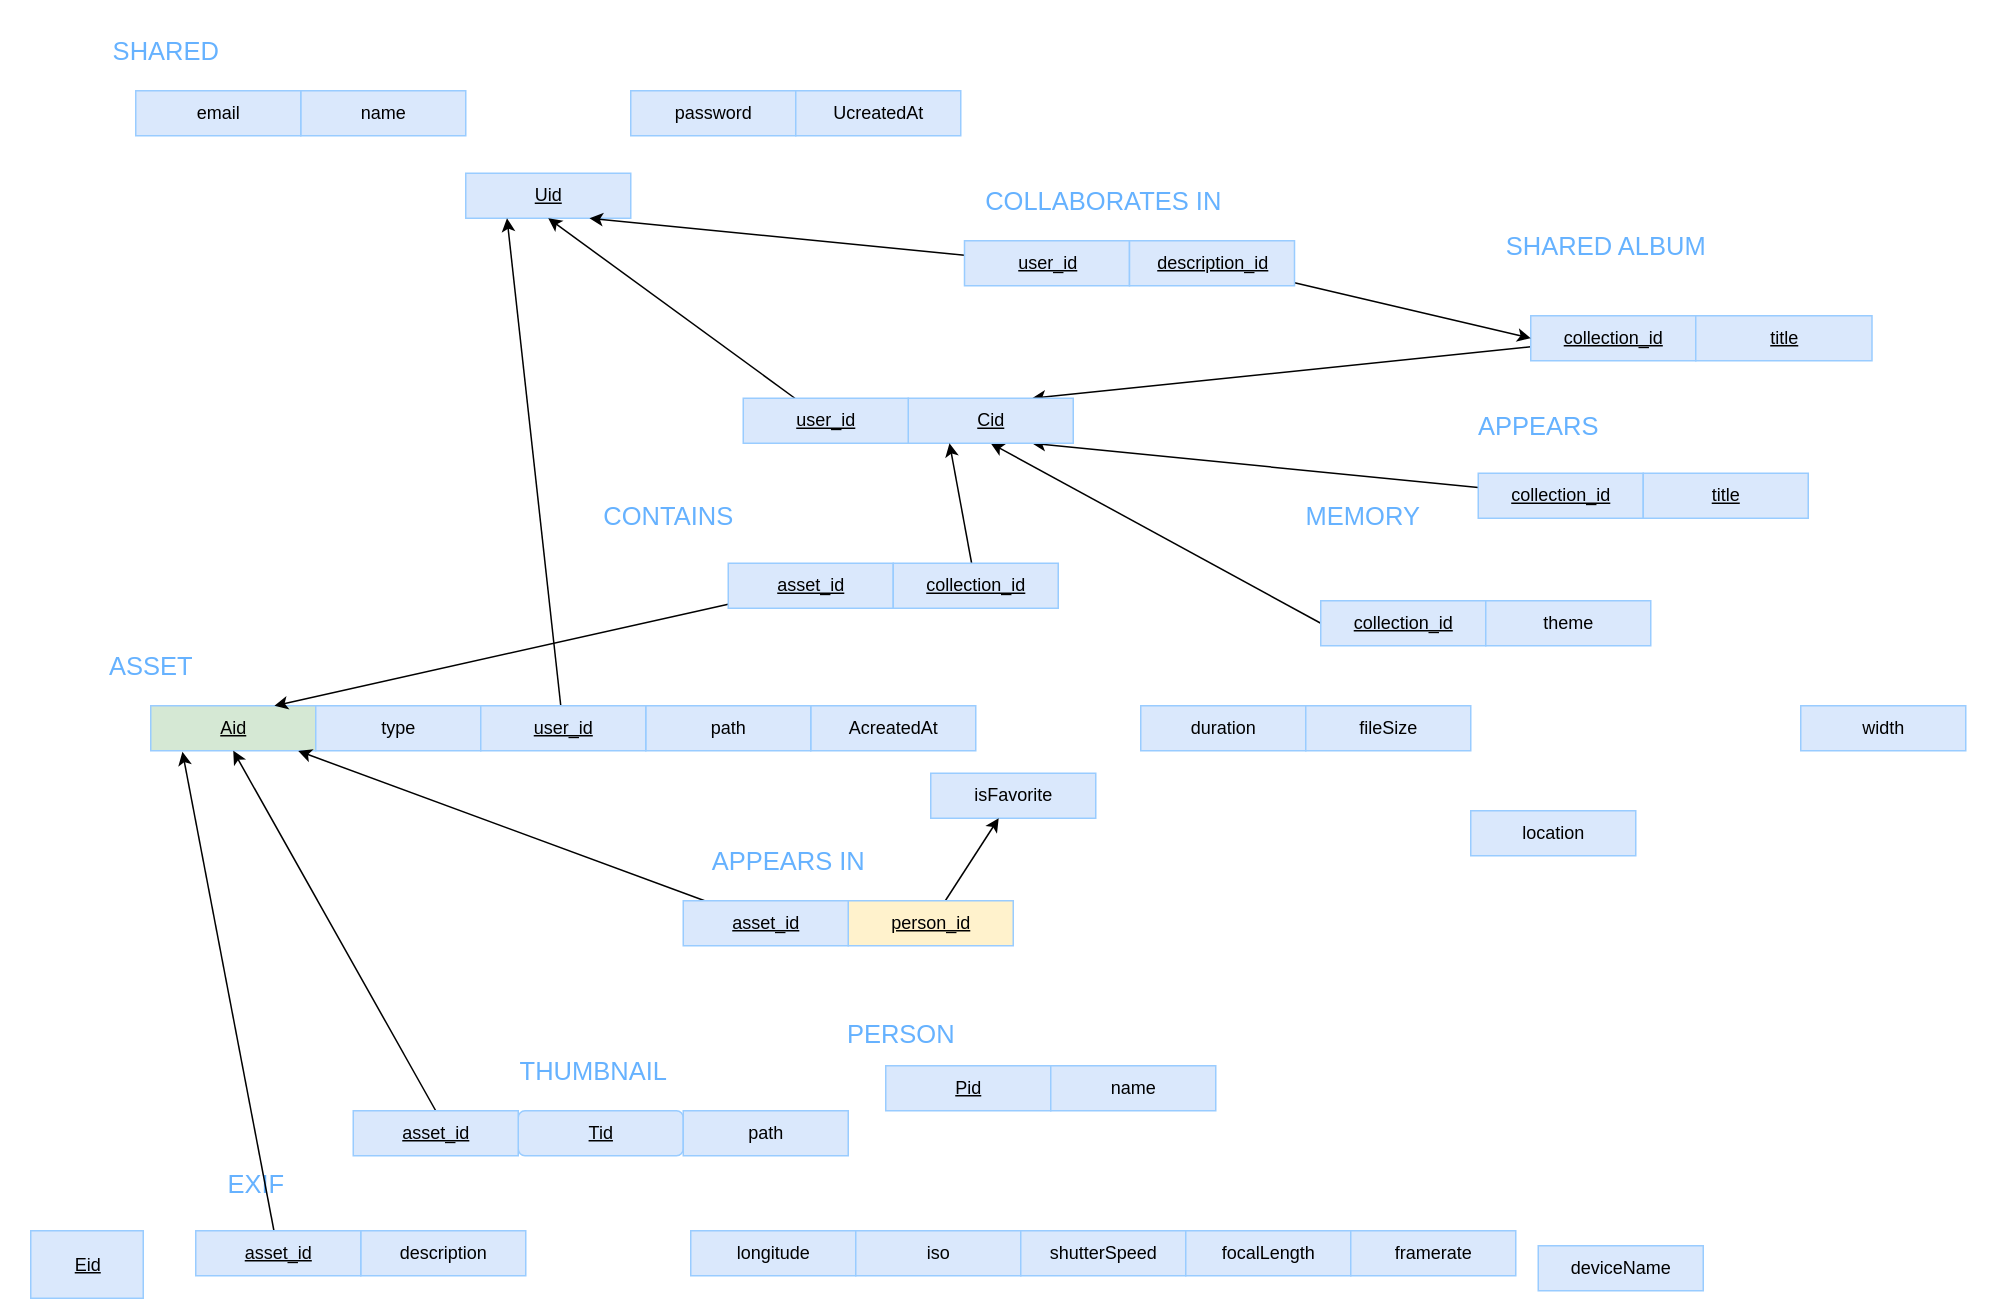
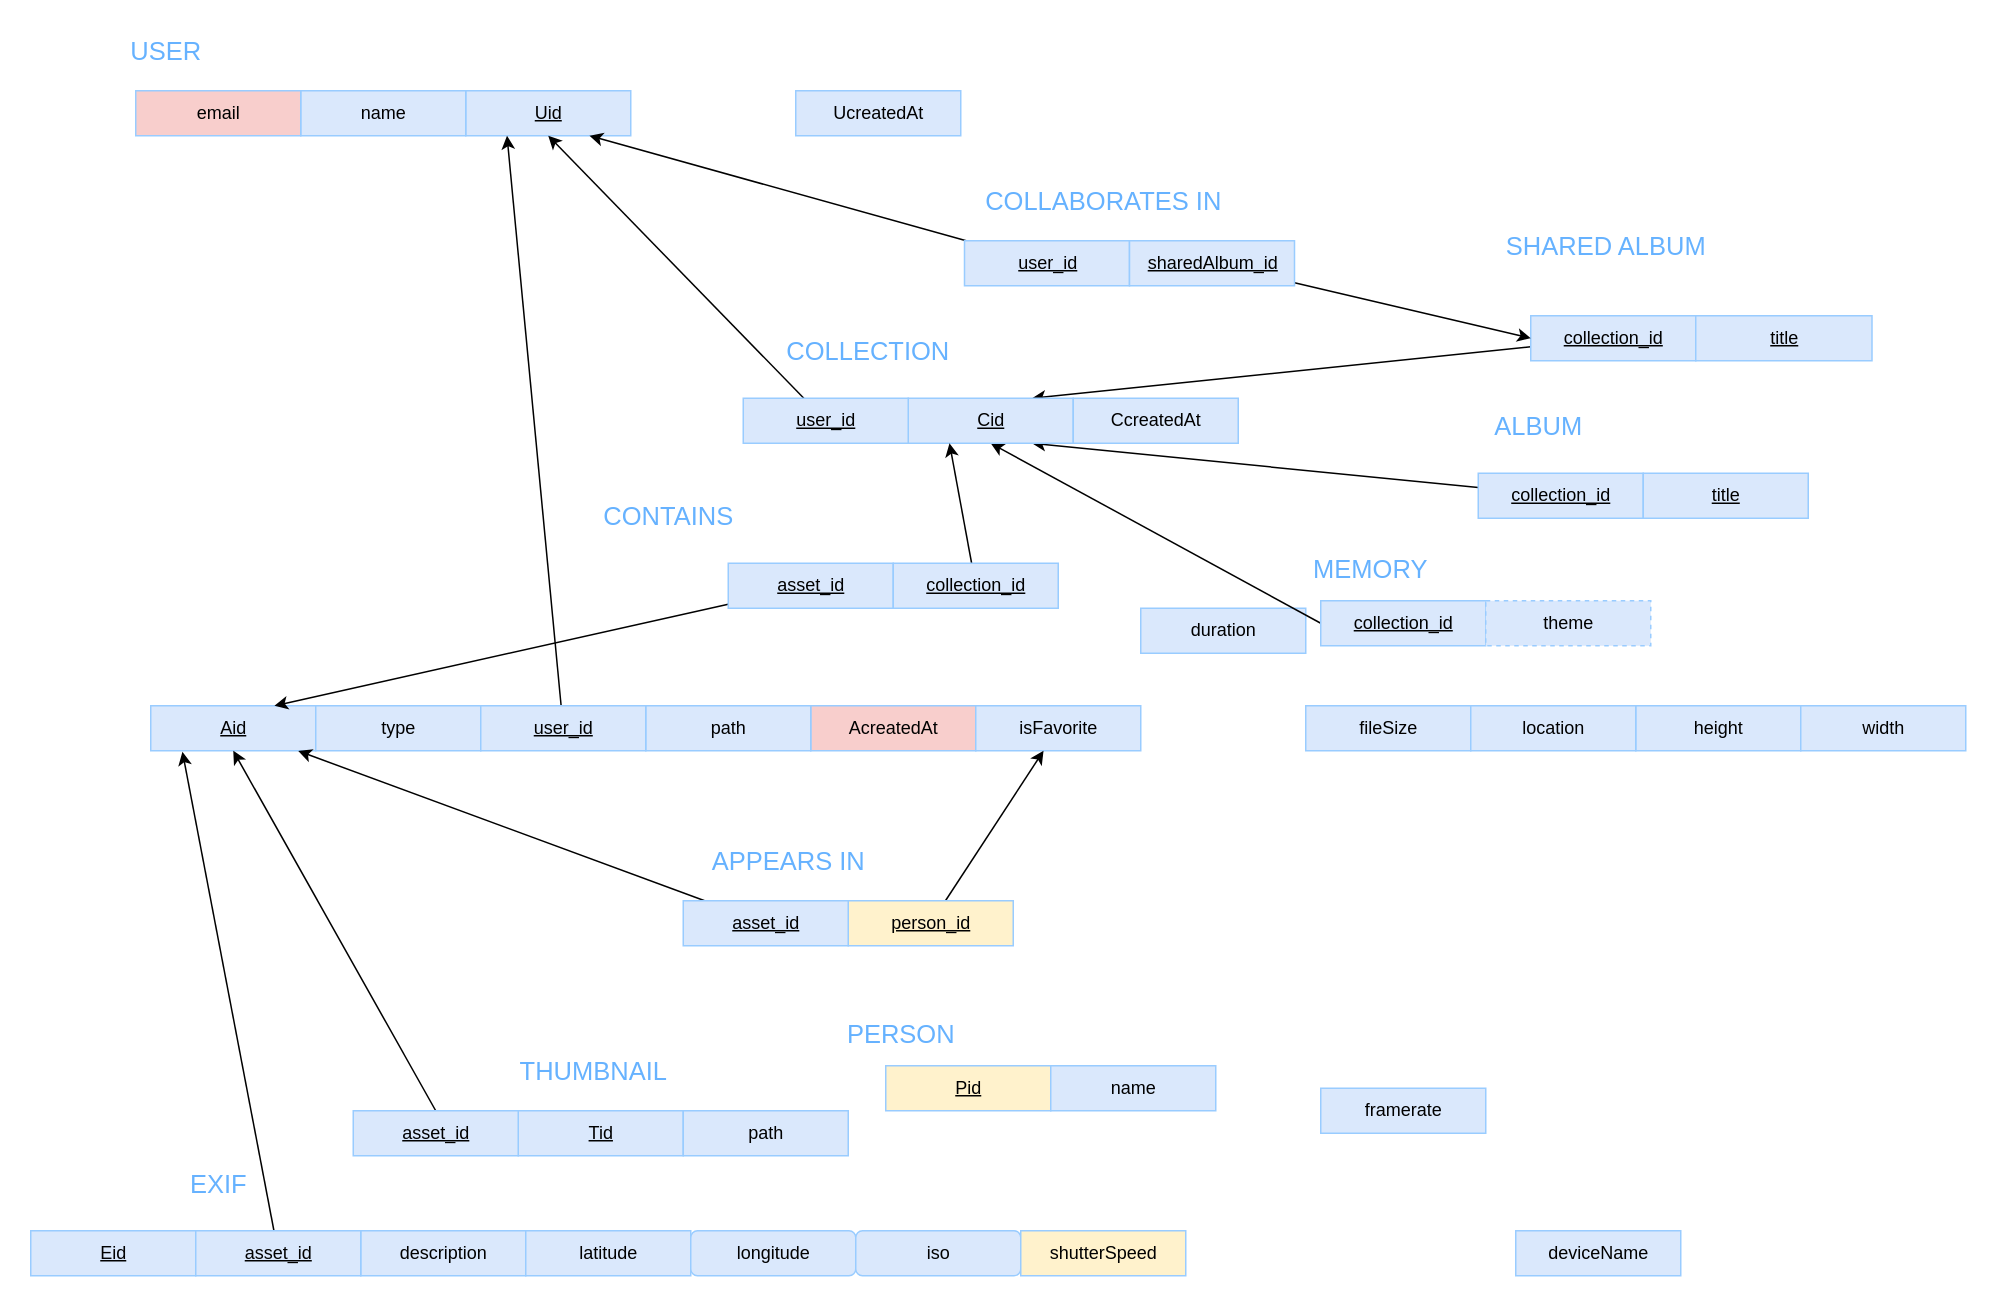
node "SHARED": label "SHARED" -> "USER"
node "email": fillcolor #dae8fc -> #f8cecc
node "password": removed
node "Uid": moved (548, 196) -> (548, 113)
node "description_id": label "description_id" -> "sharedAlbum_id"
node "COLLECTION": added
node "CcreatedAt": added
node "APPEARS": label "APPEARS" -> "ALBUM"
node "MEMORY": moved (1362, 518) -> (1370, 571)
node "theme": style solid -> dashed
node "ASSET": removed
node "Aid": fillcolor #d5e8d4 -> #dae8fc
node "AcreatedAt": fillcolor #dae8fc -> #f8cecc
node "duration": moved (1223, 728) -> (1223, 631)
node "height": added
node "isFavorite": moved (1013, 796) -> (1058, 728)
node "location": moved (1553, 833) -> (1553, 728)
node "Pid": fillcolor #dae8fc -> #fff2cc
node "Tid": shape rounded rectangle -> rectangle
node "EXIF": moved (256, 1186) -> (218, 1186)
node "latitude": added
node "longitude": shape rectangle -> rounded rectangle
node "iso": shape rectangle -> rounded rectangle
node "shutterSpeed": fillcolor #dae8fc -> #fff2cc
node "focalLength": removed
node "framerate": moved (1433, 1253) -> (1403, 1111)
node "Eid": size 113x68 -> 165x45
node "deviceName": moved (1621, 1268) -> (1598, 1253)
